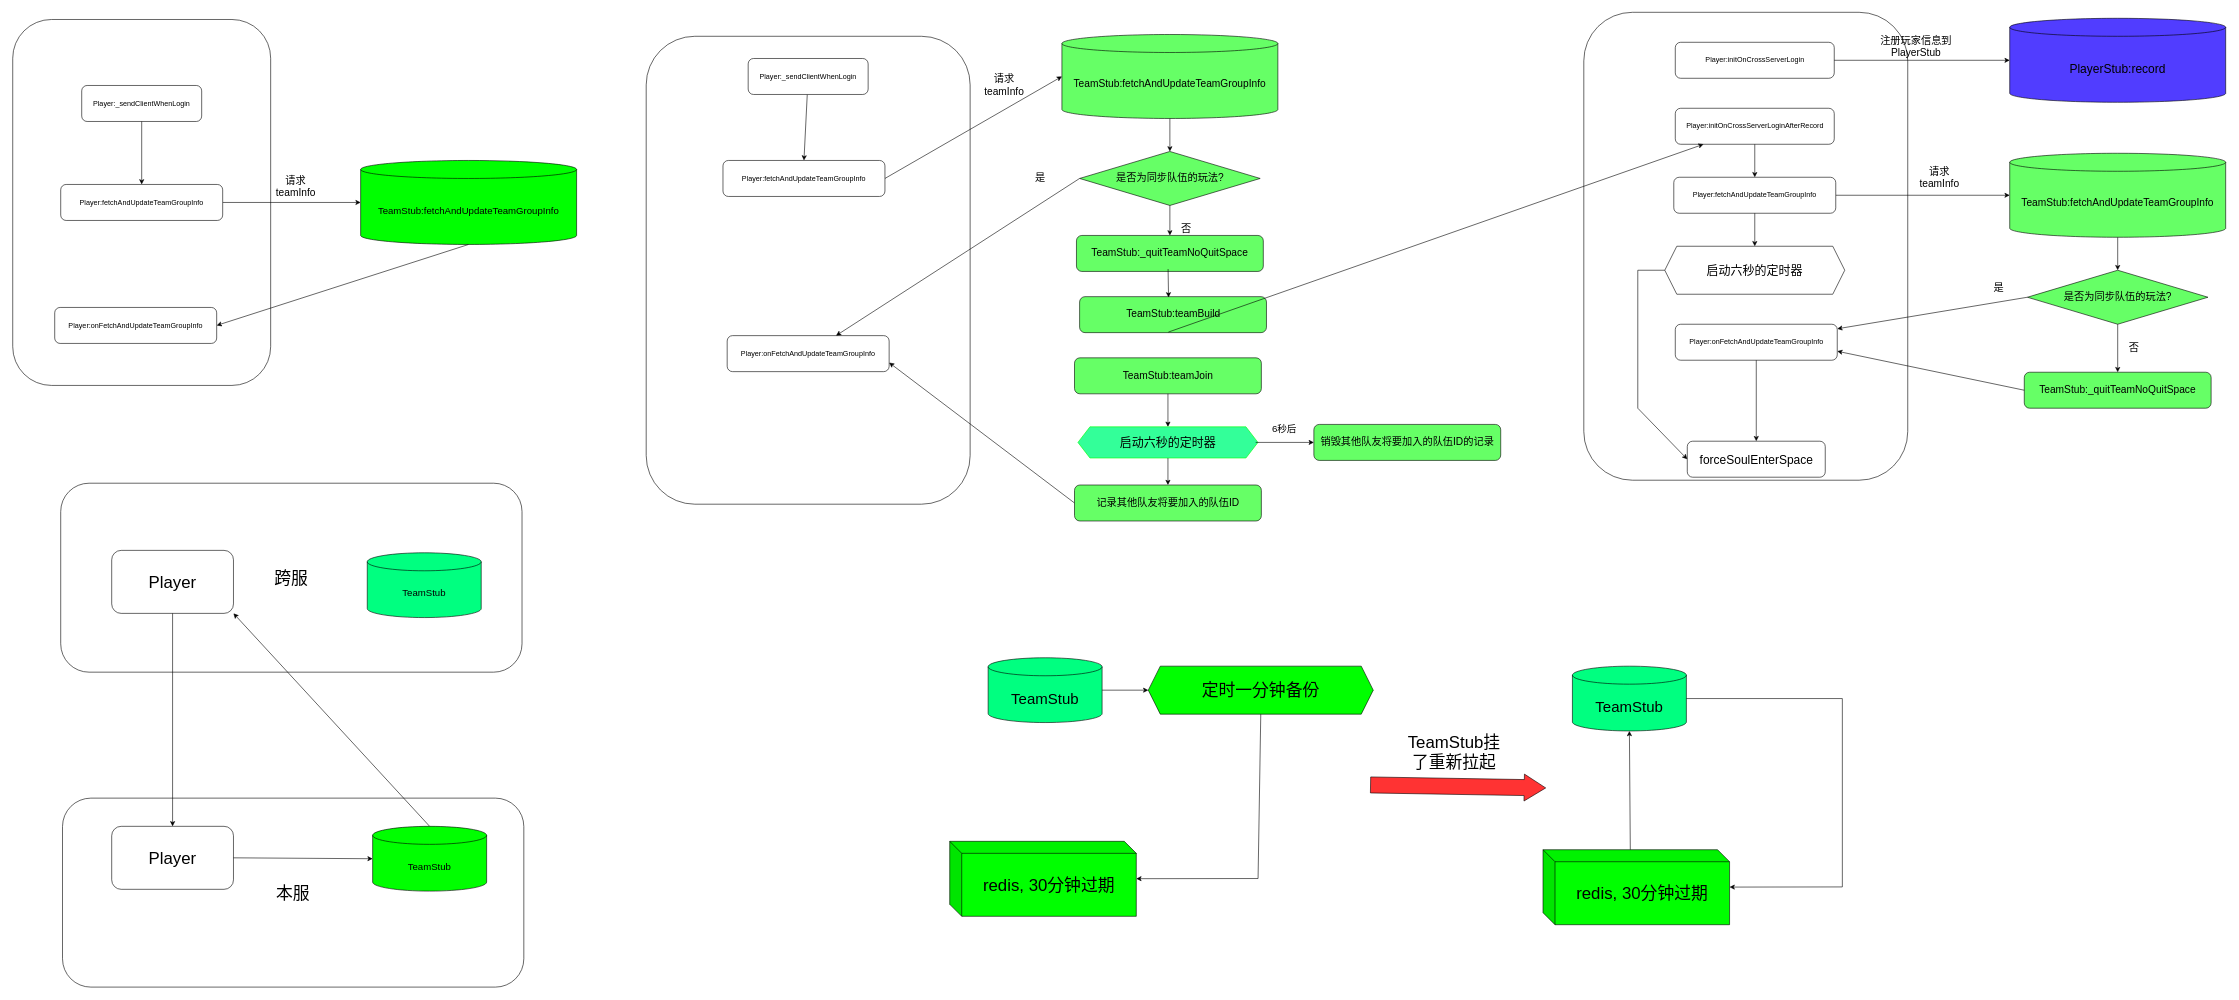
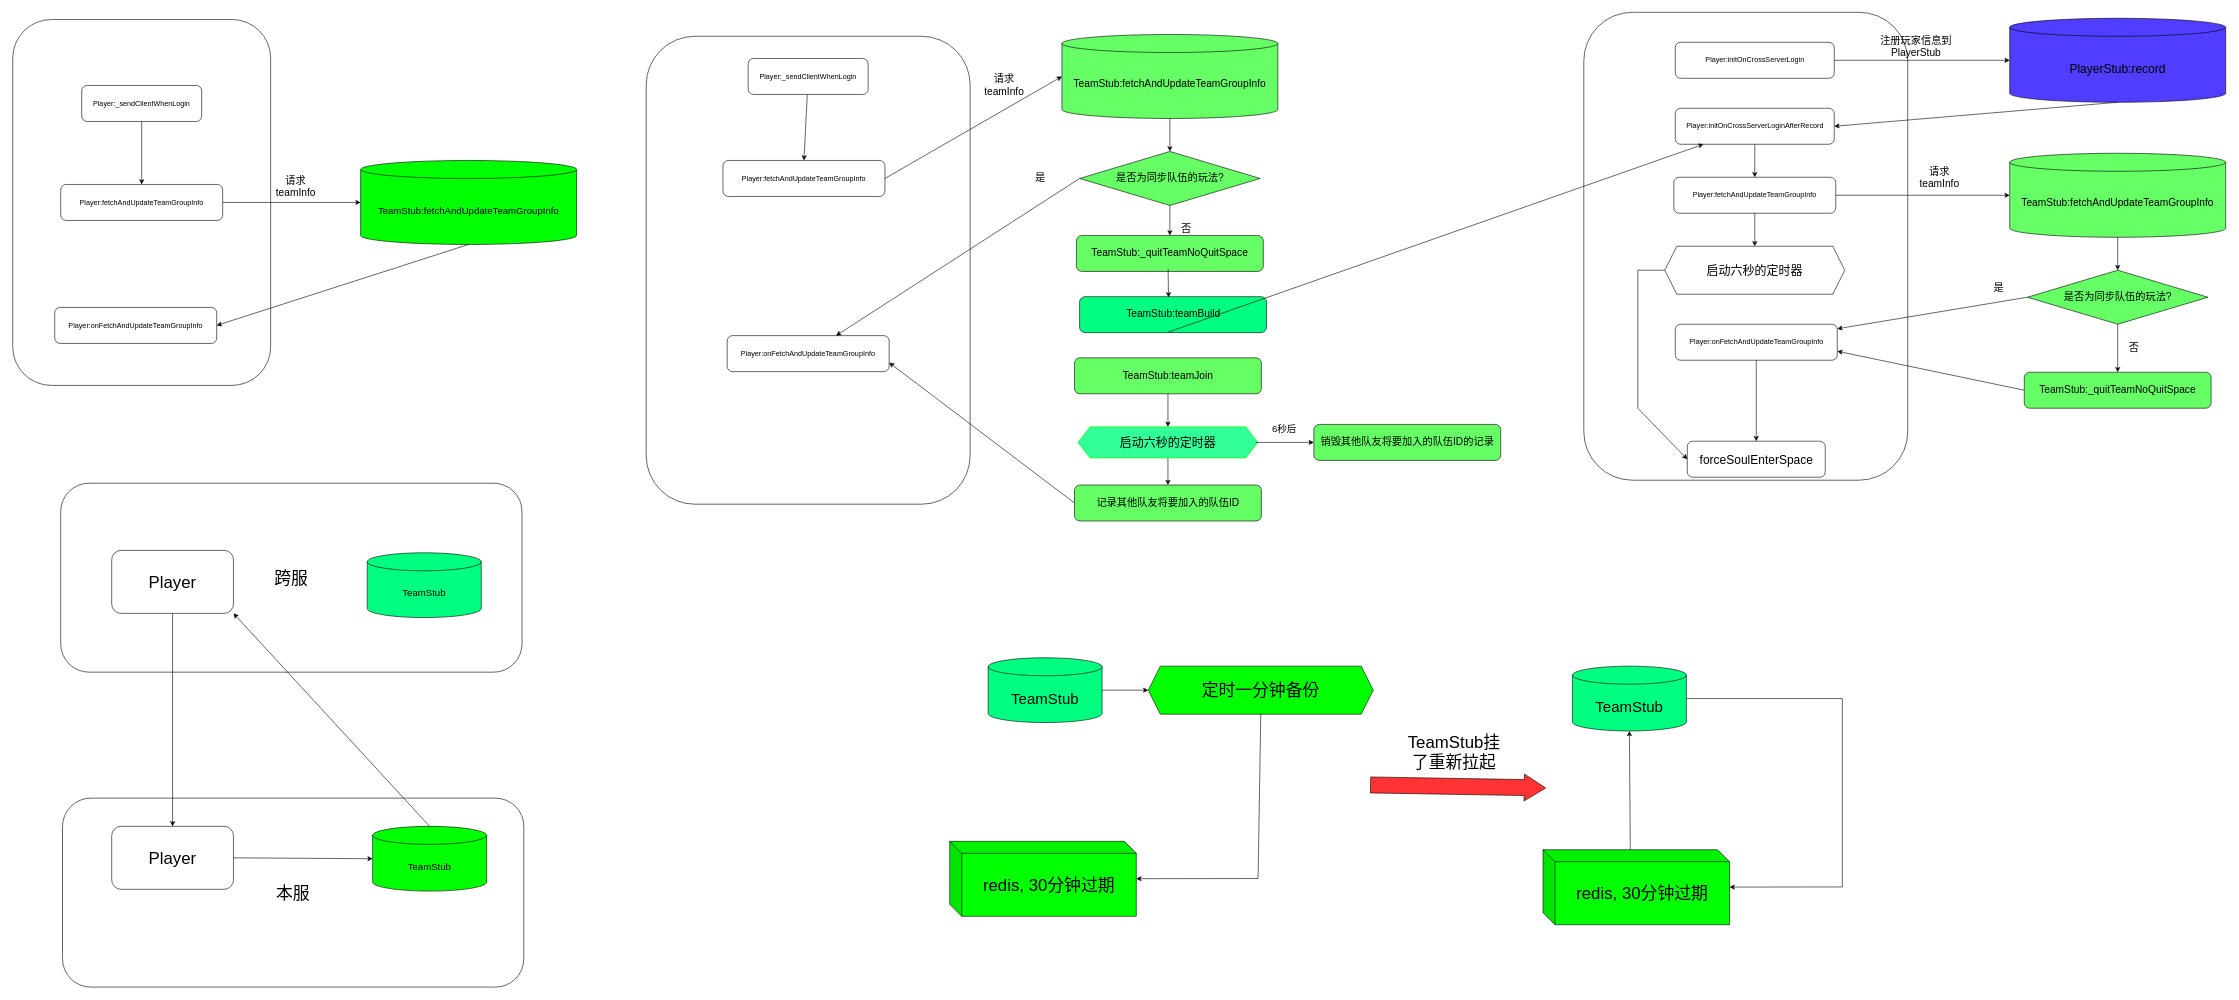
edge "PlayerStub:record" -> "Player:initOnCrossServerLoginAfterRecord": added
node "TeamStub:teamBuild": fillcolor #66ff66 -> #00ff80
